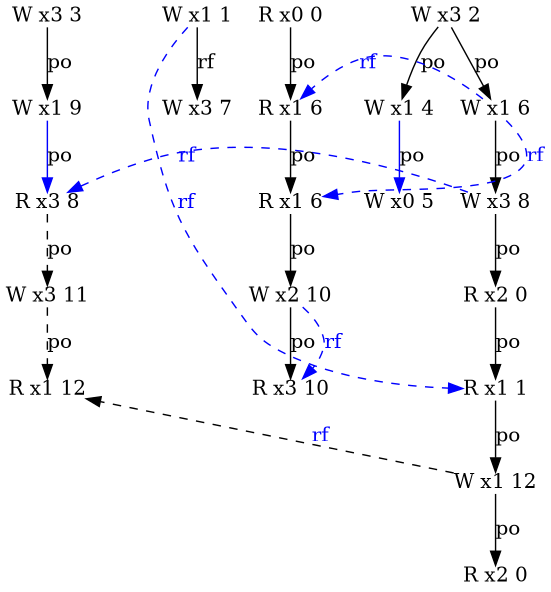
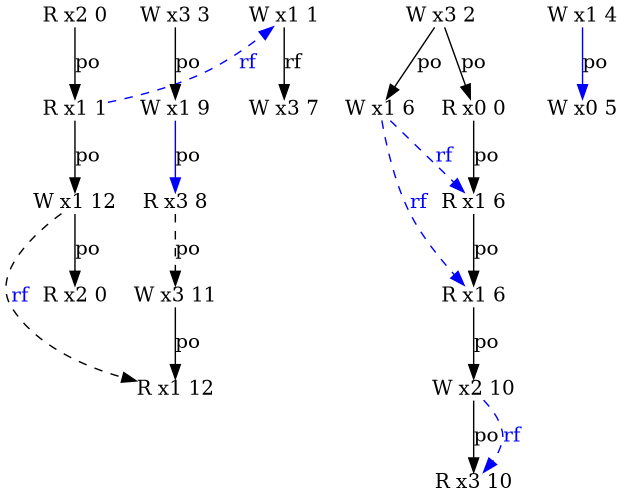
edge "W x3 2" -> "W x1 4": now "W x3 2" -> "R x0 0"
node "W x3 8": removed
edge "W x1 1" -> "R x1 1": reversed
edge "W x3 11" -> "R x1 12": style dashed -> solid
